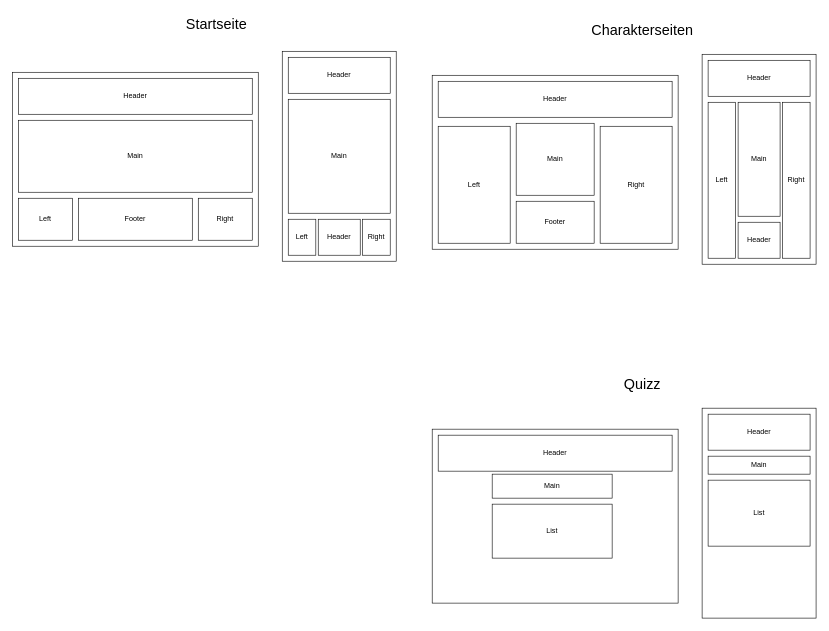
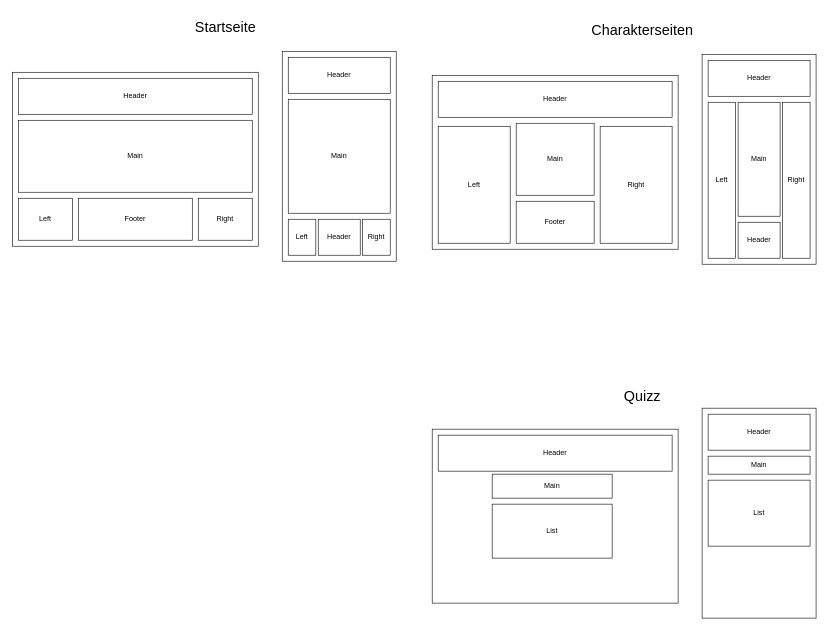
node "Startseite": moved (216, 24) -> (225, 27)
node "Quizz": moved (642, 384) -> (642, 396)
